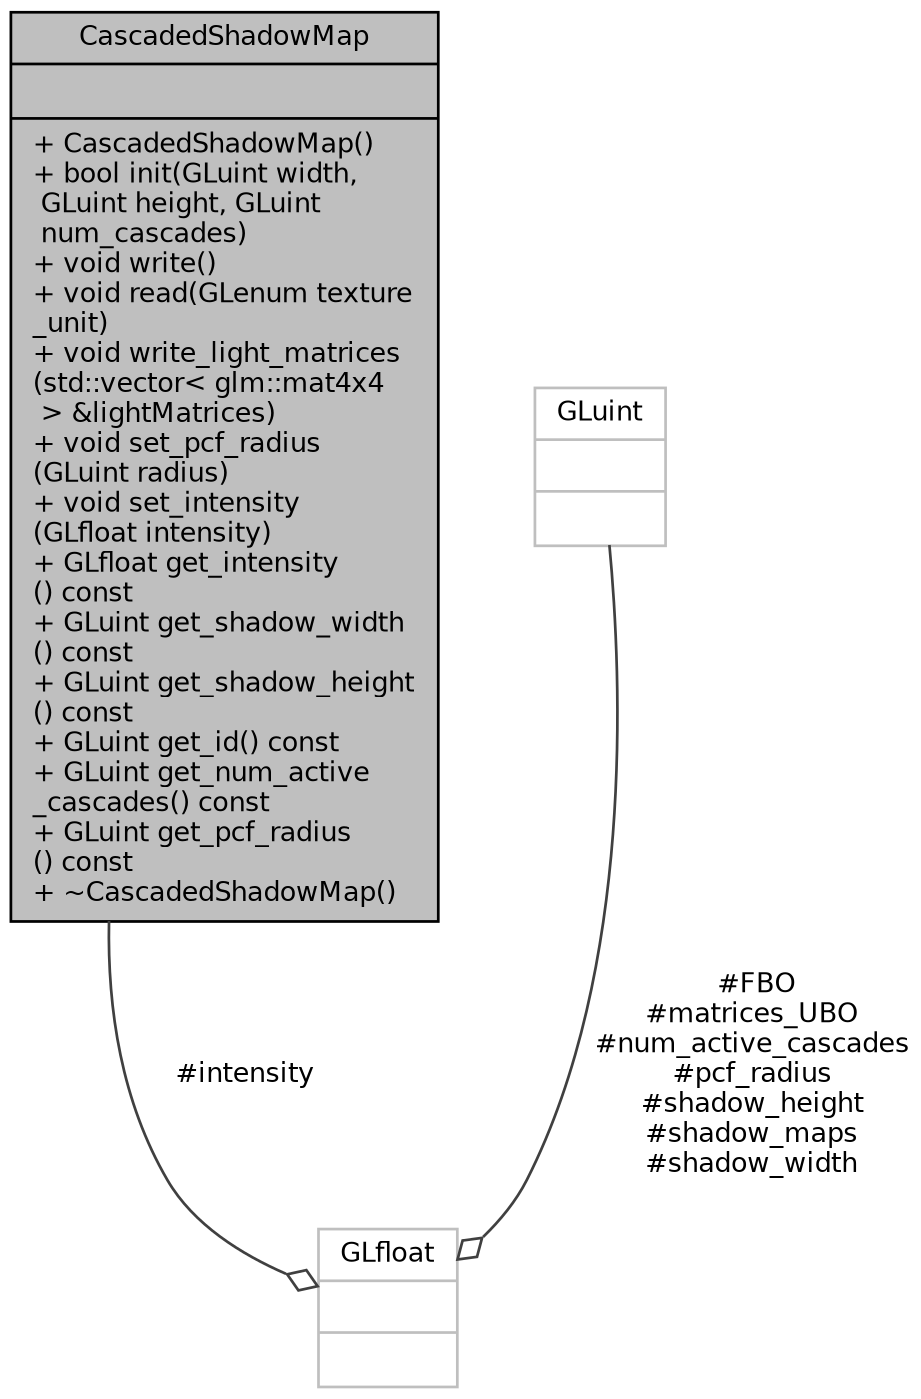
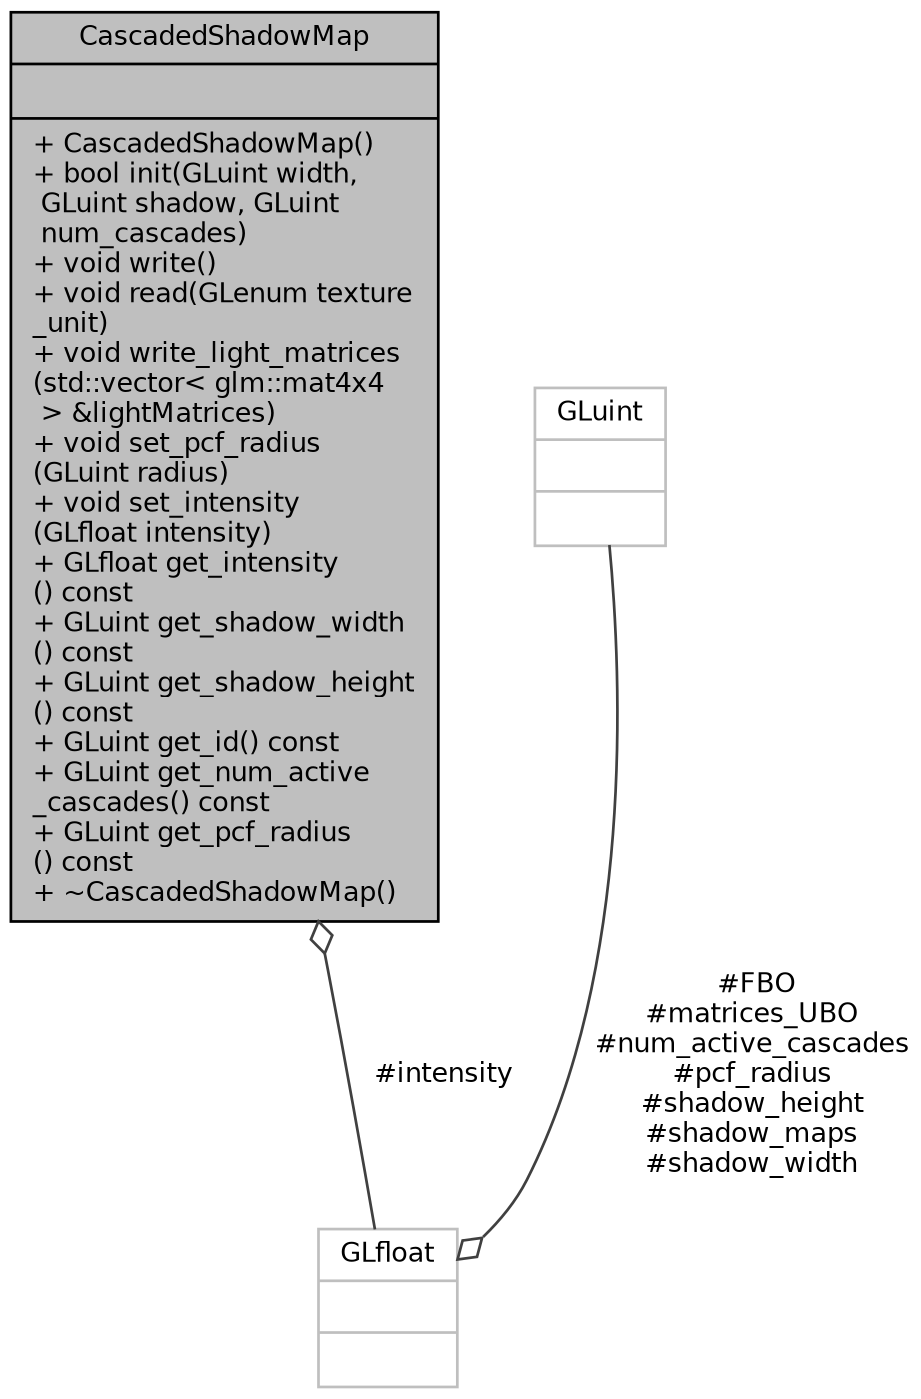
node "CascadedShadowMap": text "GLuint height, GLuint" -> "GLuint shadow, GLuint"
edge "CascadedShadowMap" -> "GLfloat": reversed
